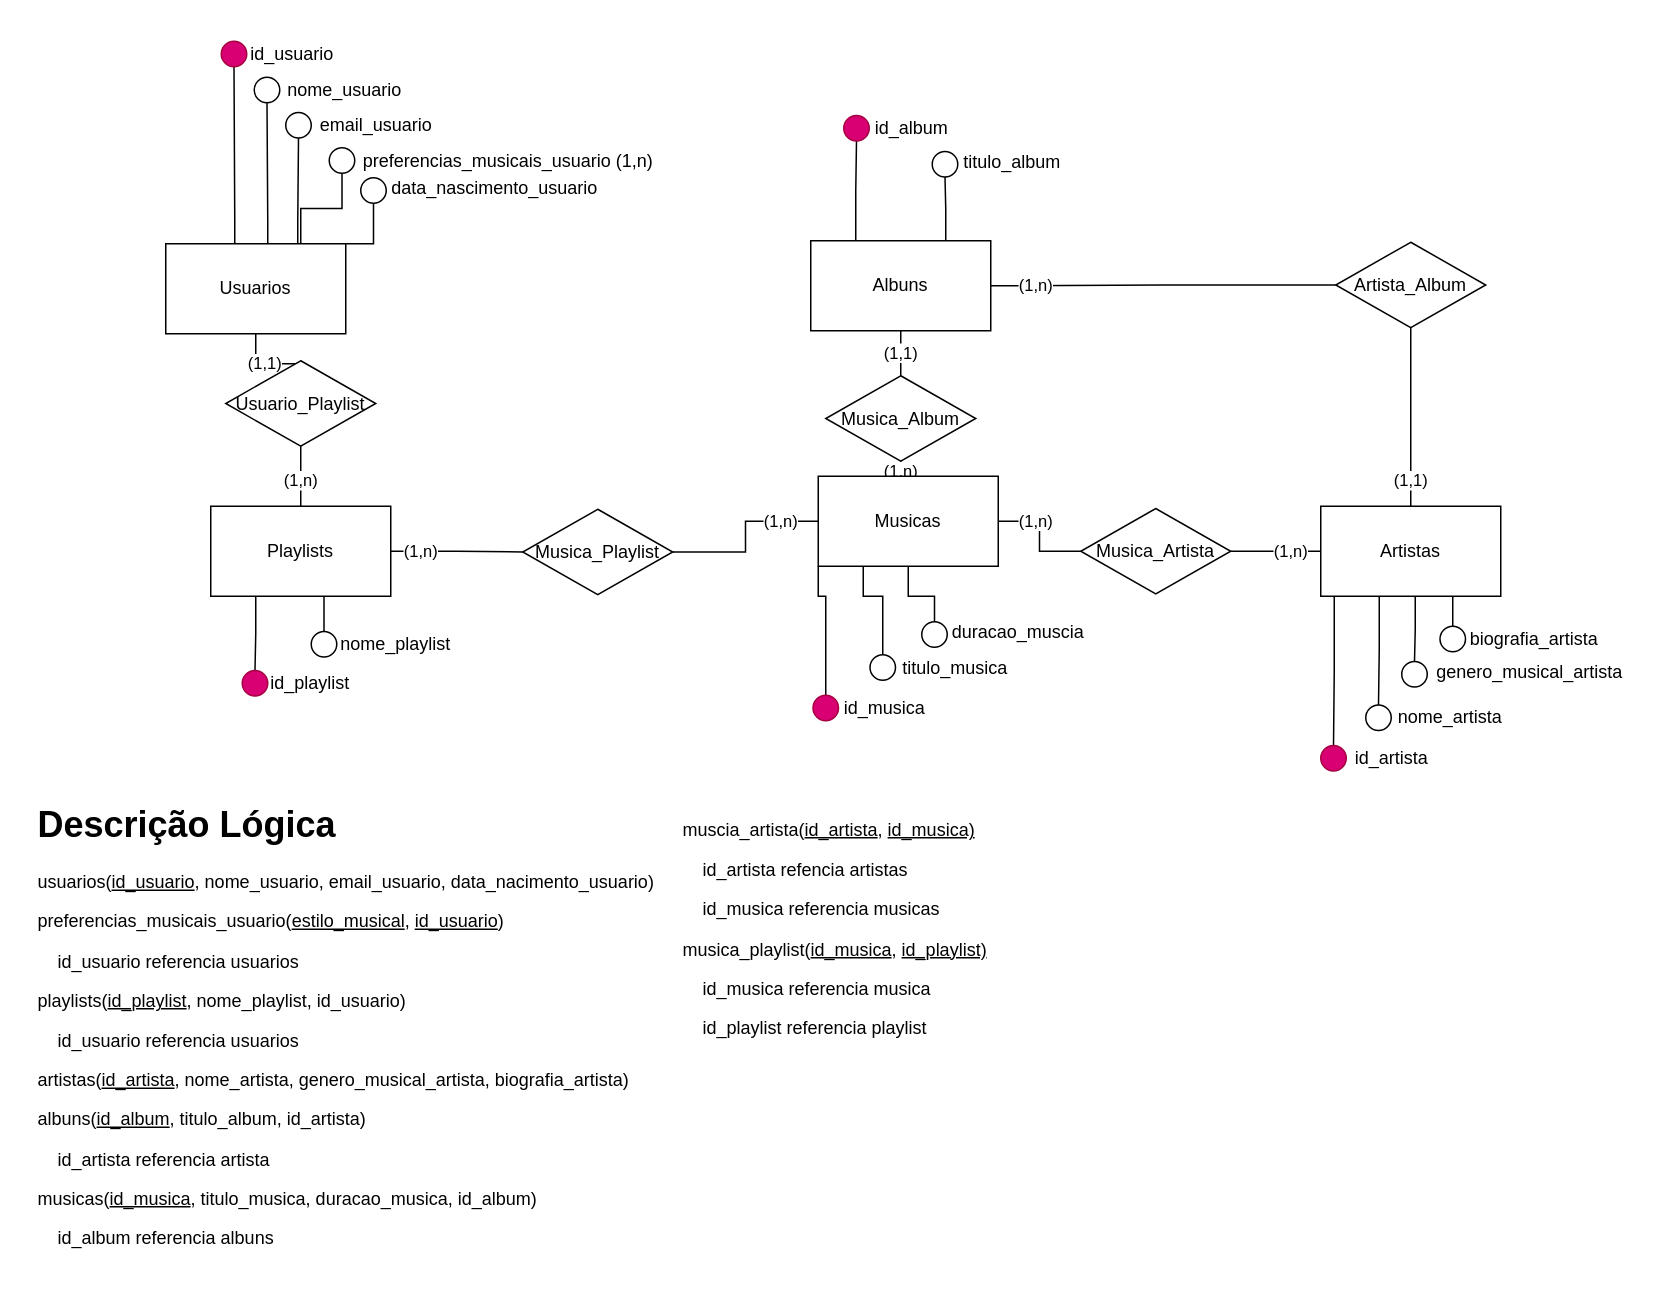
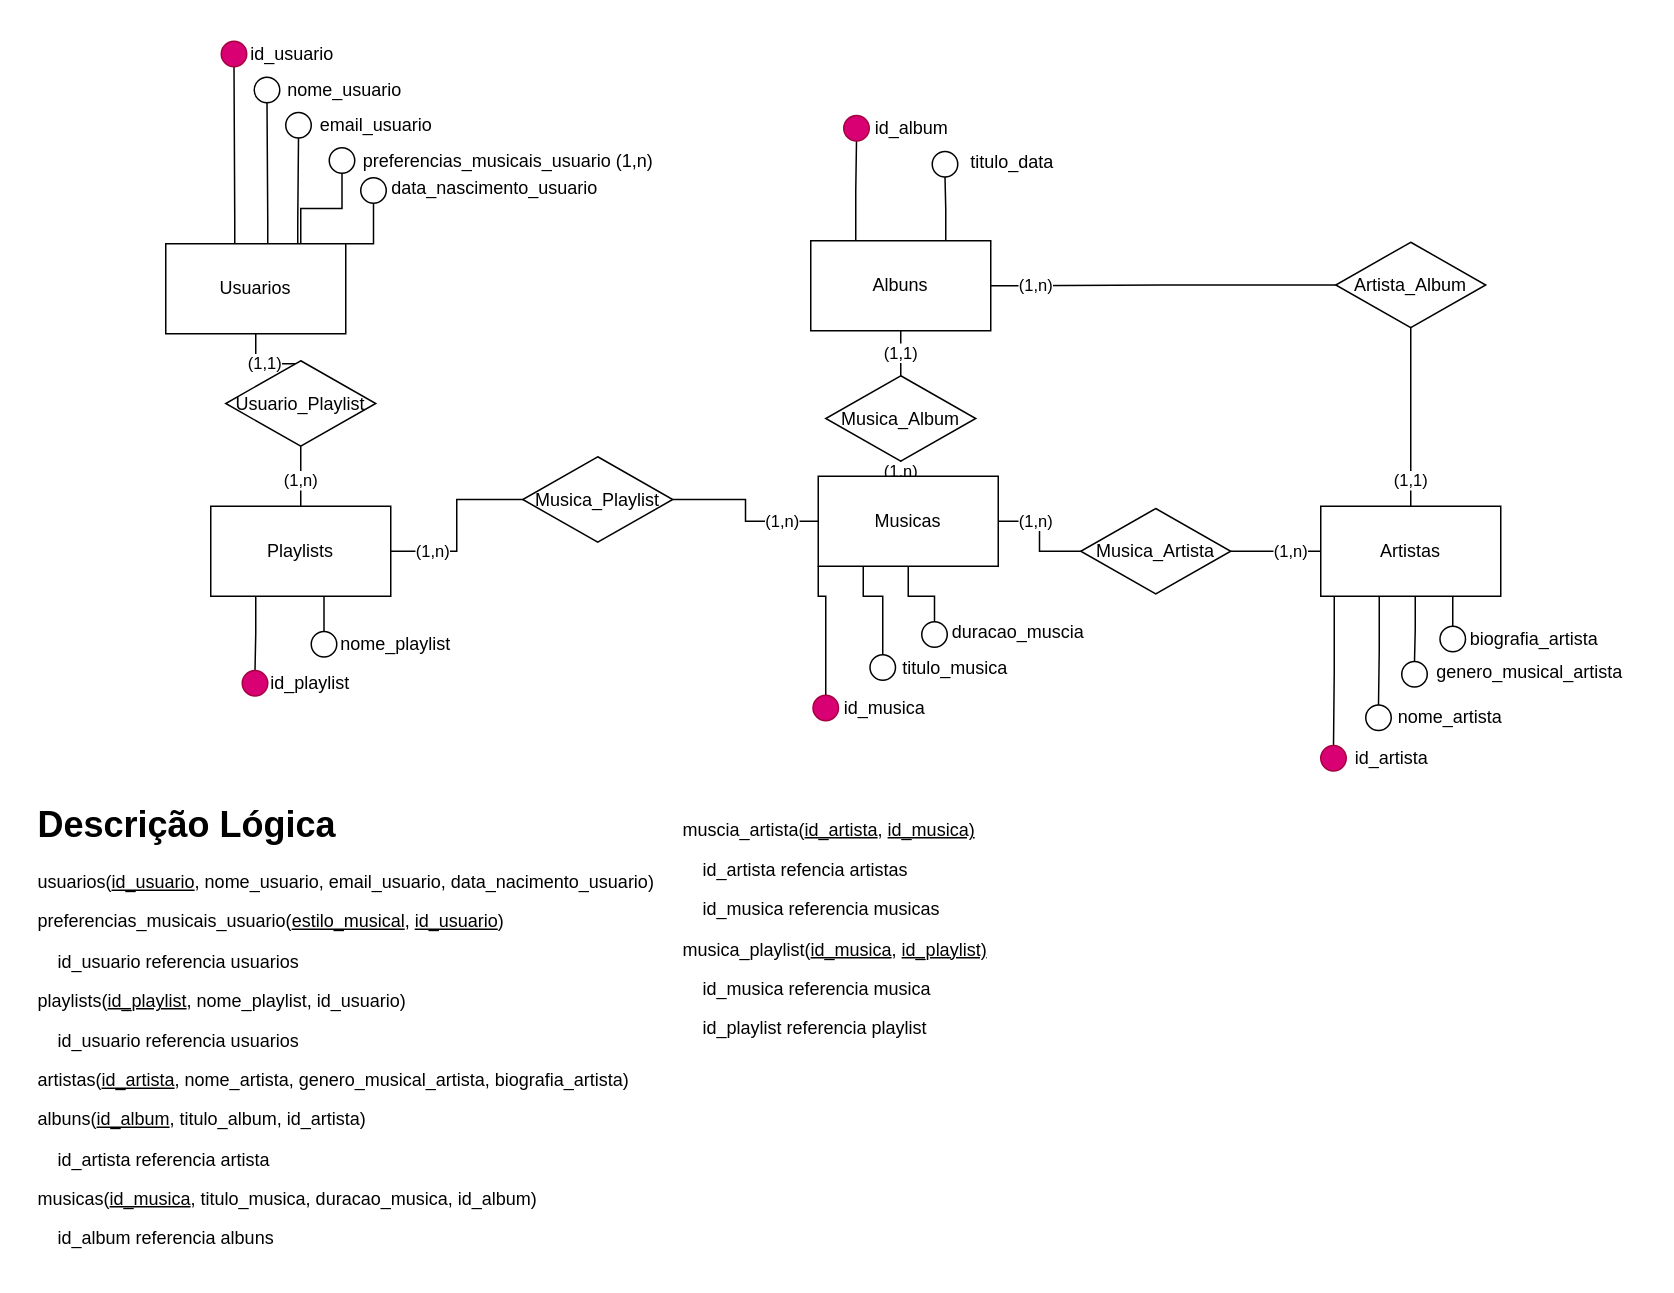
node "titulo_album": label "titulo_album" -> "titulo_data"
node "Musica_Playlist": moved (598, 552) -> (598, 500)
